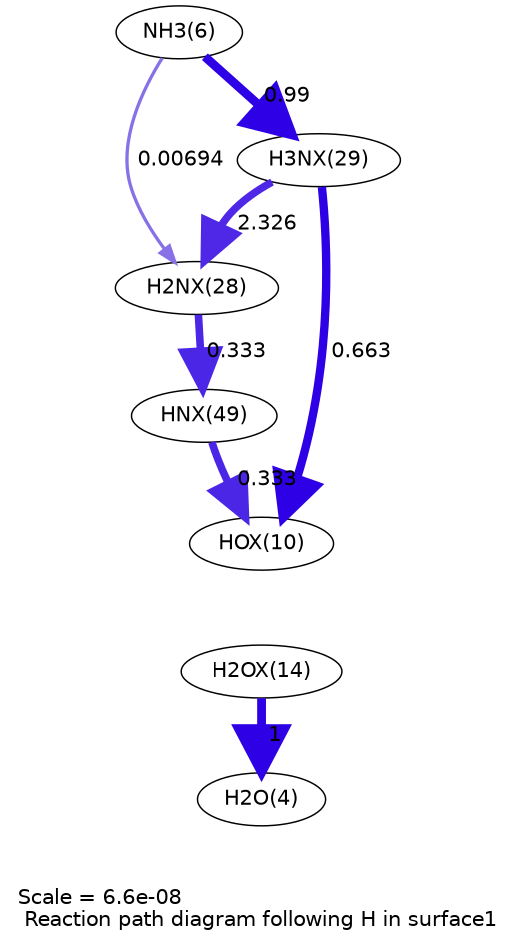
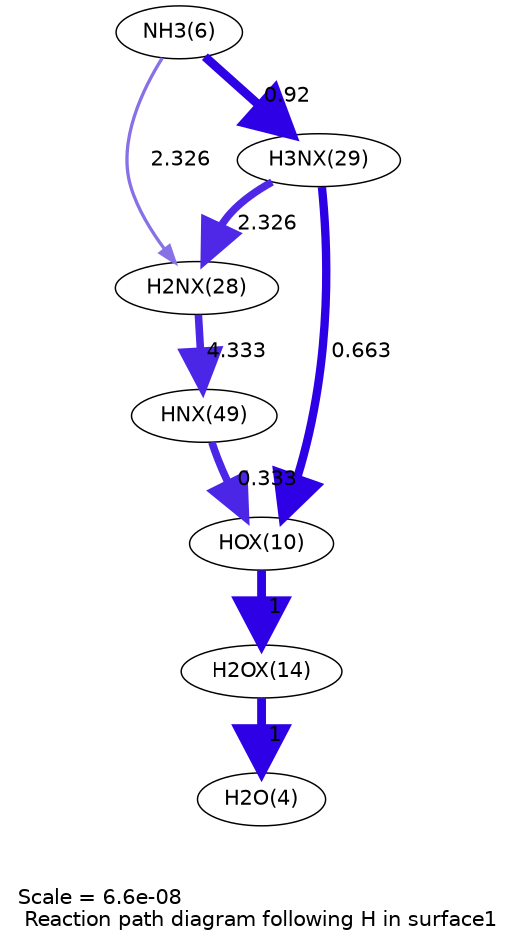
edge "NH3(6)" -> "H3NX(29)": label " 0.99" -> " 0.92"
edge "NH3(6)" -> "H2NX(28)": label " 0.00694" -> " 2.326"
edge "H2NX(28)" -> "HNX(49)": label " 0.333" -> " 4.333"
edge "HOX(10)" -> "H2OX(14)": added, label "1"
